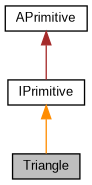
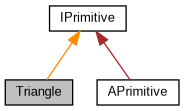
edge "IPrimitive" -> "APrimitive": reversed
